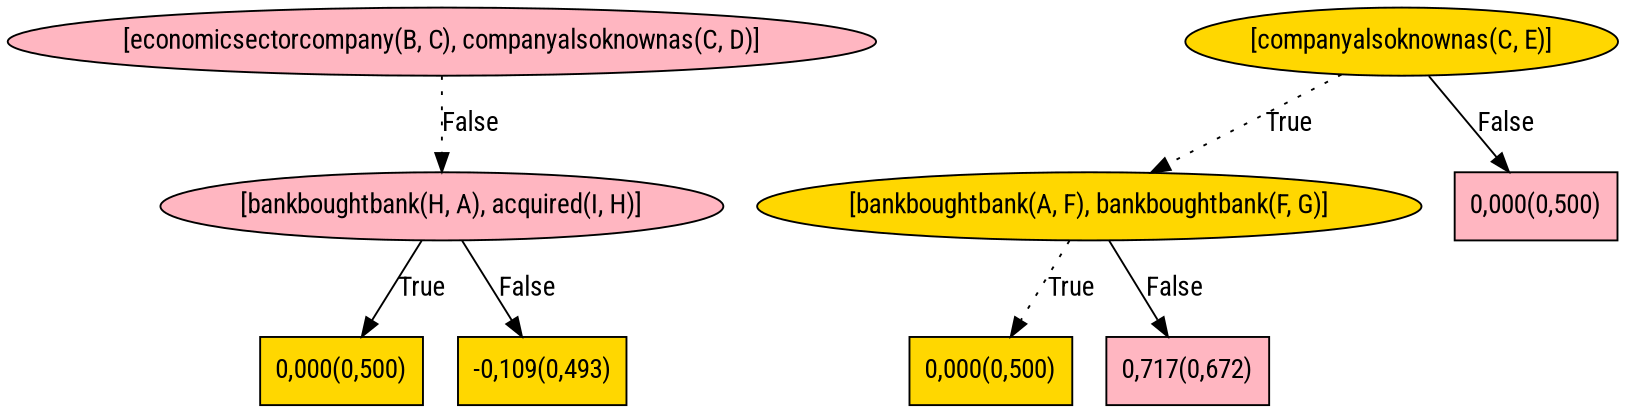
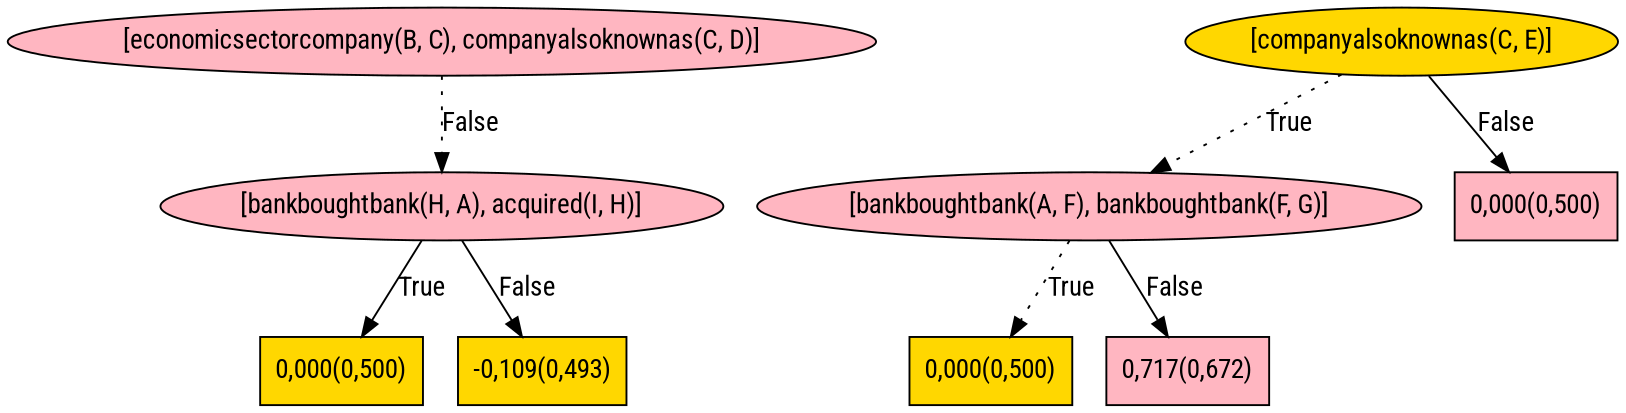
node "[bankboughtbank(A, F), bankboughtbank(F, G)]": fillcolor gold -> lightpink
